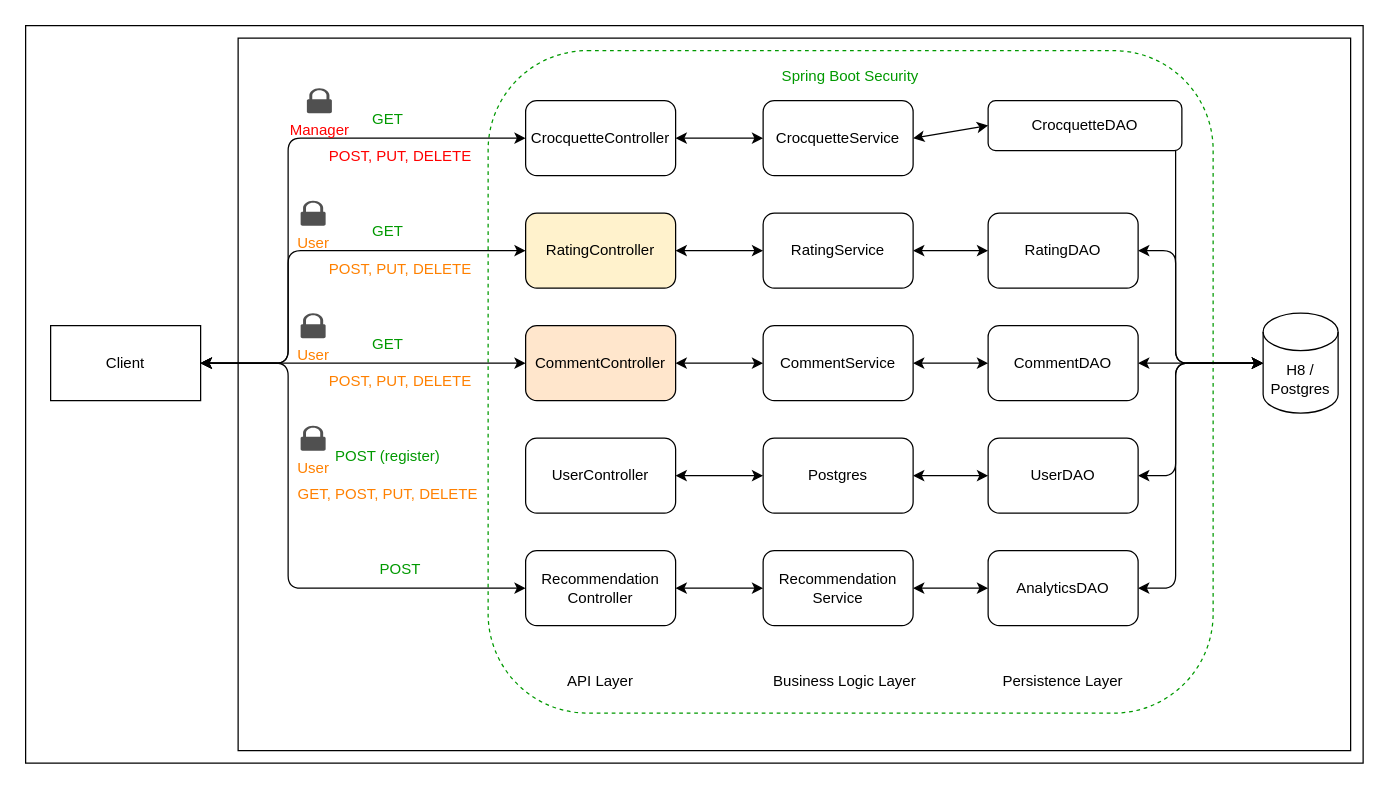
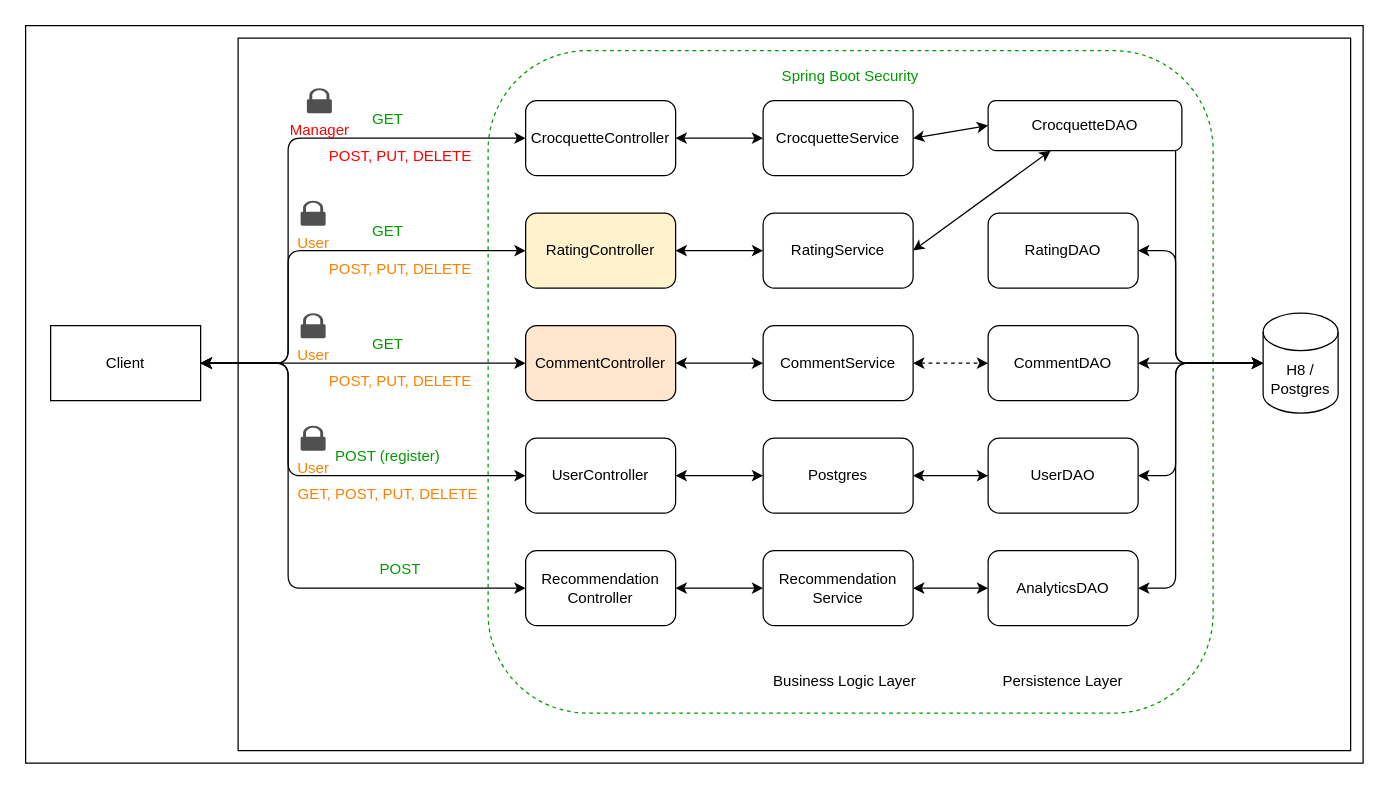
edge "RatingService" -- "RatingDAO": now "RatingService" -- "CrocquetteDAO"
edge "CommentService" -- "CommentDAO": style solid -> dashed
edge "Client" -- "UserController": added
node "API Layer": removed
